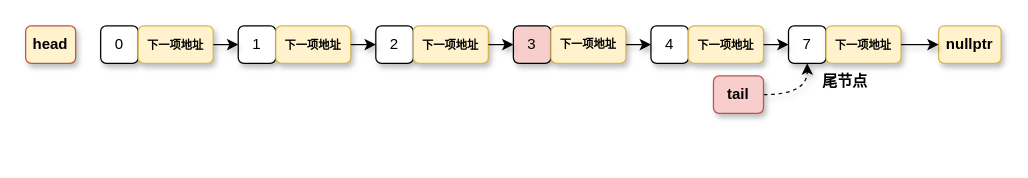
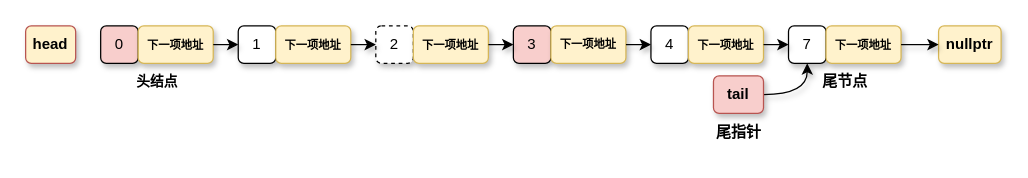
node "0": fillcolor #ffffff -> #f8cecc
node "2": style solid -> dashed
node "头结点": added
edge "tail" -> "7": style dashed -> solid
node "尾指针": added
